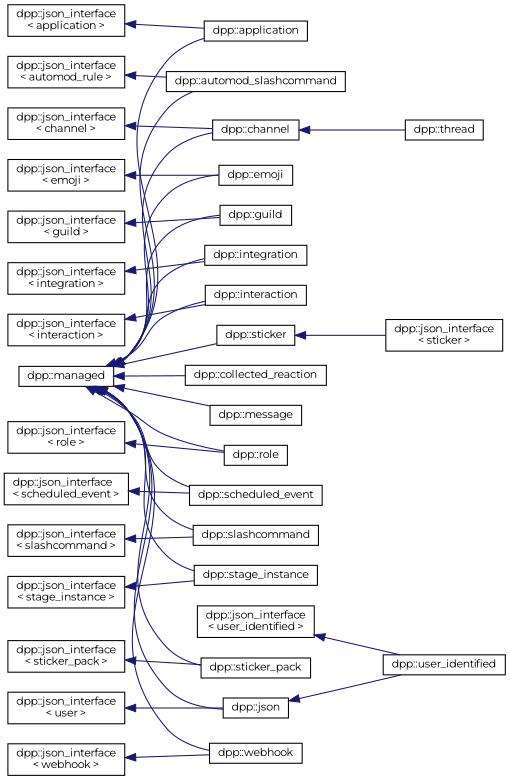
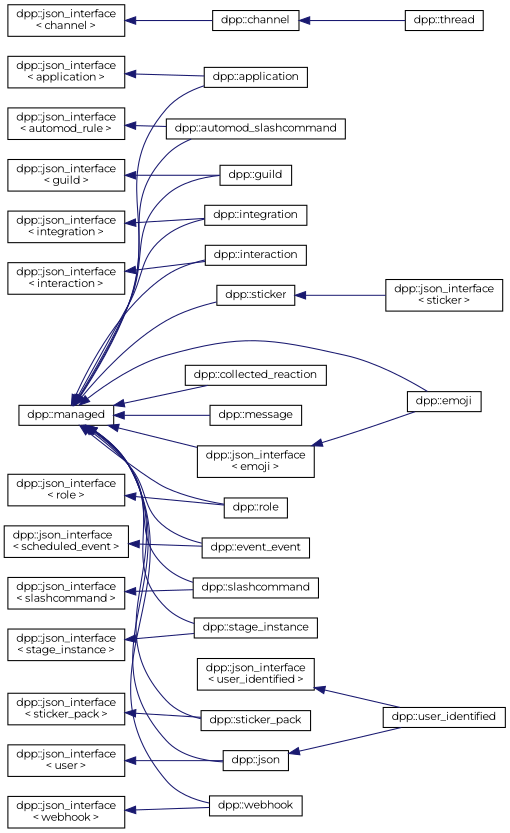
edge "dpp::channel" -> "dpp::managed": now "dpp::json_interface < emoji >" -> "dpp::managed"
node "dpp::scheduled_event": label "dpp::scheduled_event" -> "dpp::event_event"
